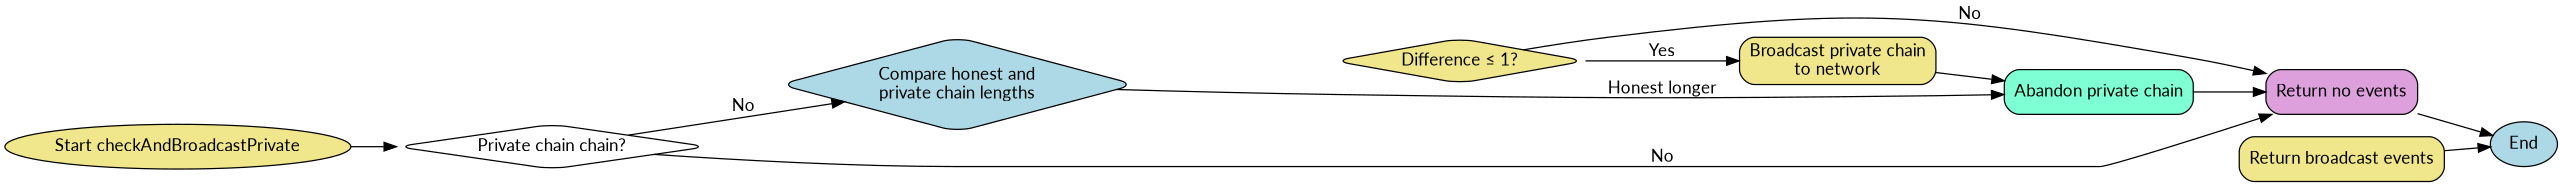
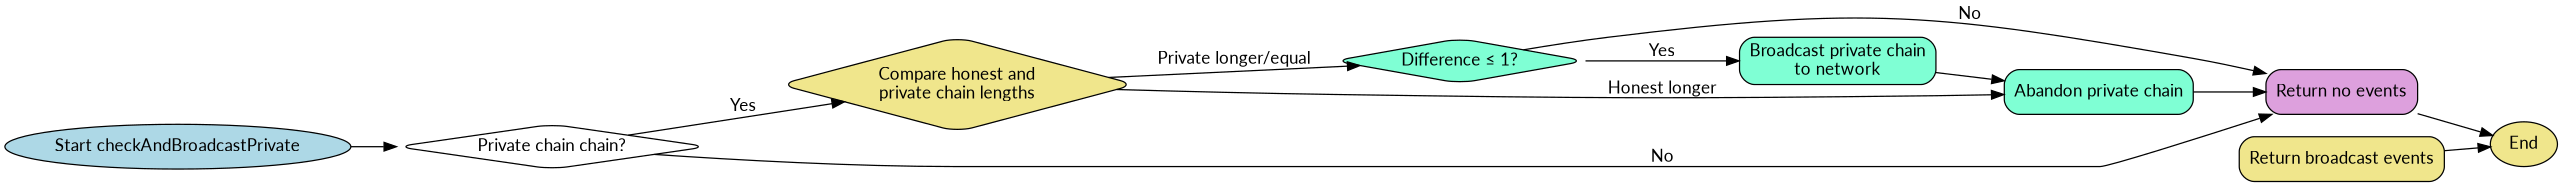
node "Difference ≤ 1?": fillcolor khaki -> aquamarine
node "Broadcast private chain to network": fillcolor khaki -> aquamarine
edge "Compare honest and private chain lengths" -> "Difference ≤ 1?": added, label "Private longer/equal"
node "Compare honest and private chain lengths": fillcolor lightblue -> khaki
edge "Private chain chain?" -> "Compare honest and private chain lengths": label "No" -> "Yes"
node "End": fillcolor lightblue -> khaki
node "Start checkAndBroadcastPrivate": fillcolor khaki -> lightblue
